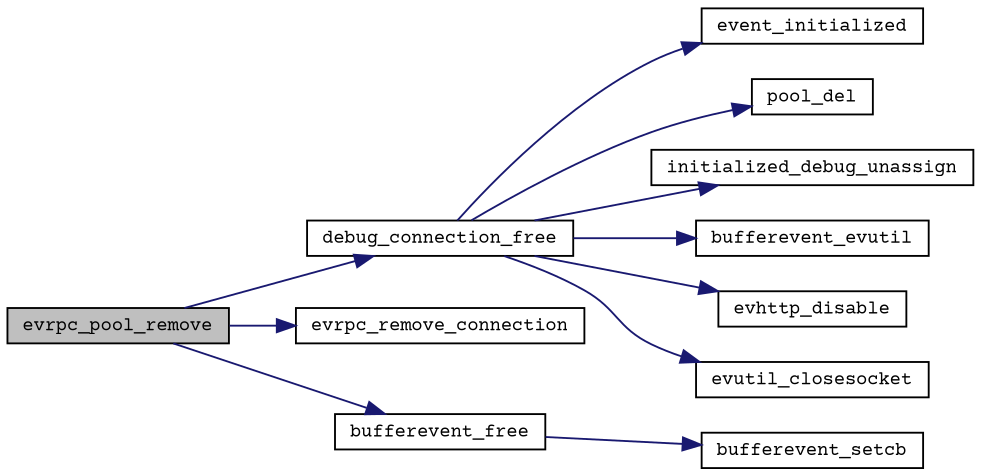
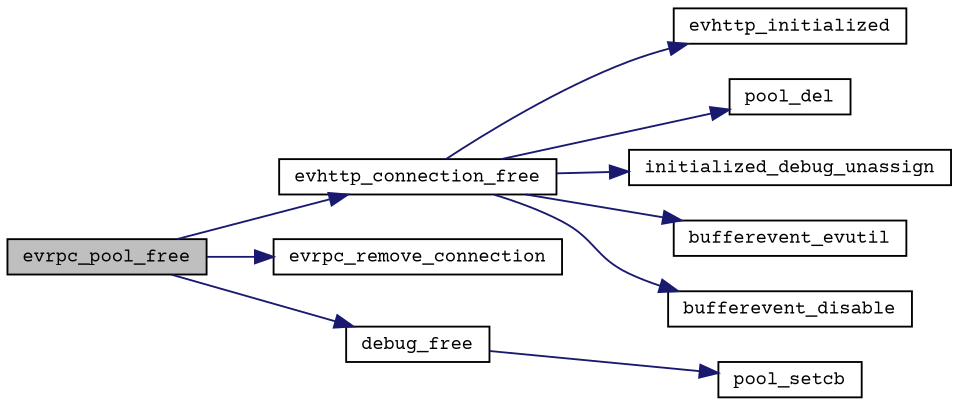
node "event_initialized": label "event_initialized" -> "evhttp_initialized"
node "debug_connection_free": label "debug_connection_free" -> "evhttp_connection_free"
node "evhttp_disable": label "evhttp_disable" -> "bufferevent_disable"
node "evrpc_pool_remove": label "evrpc_pool_remove" -> "evrpc_pool_free"
node "evutil_closesocket": removed
node "bufferevent_free": label "bufferevent_free" -> "debug_free"
node "bufferevent_setcb": label "bufferevent_setcb" -> "pool_setcb"
